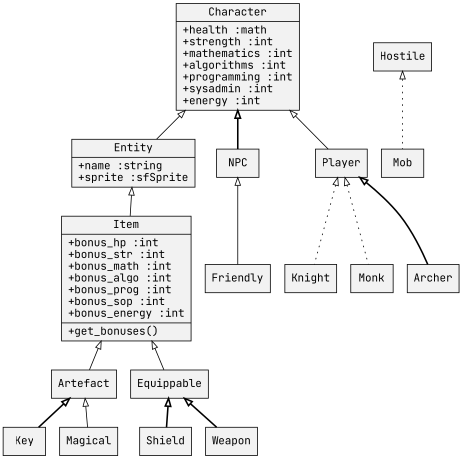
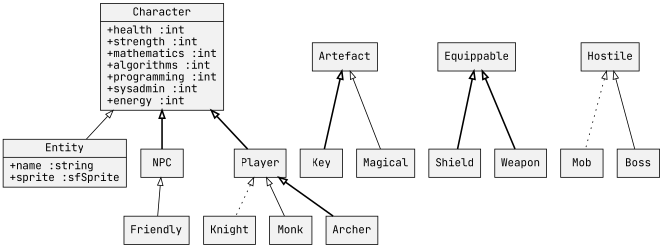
node "Character": text "+health :math" -> "+health :int"
edge "Player" -> "Character": style solid -> bold
node "Boss": added
edge "Monk" -> "Player": style dotted -> solid
node "Item": removed
